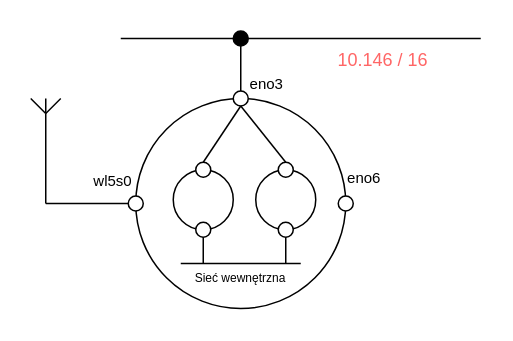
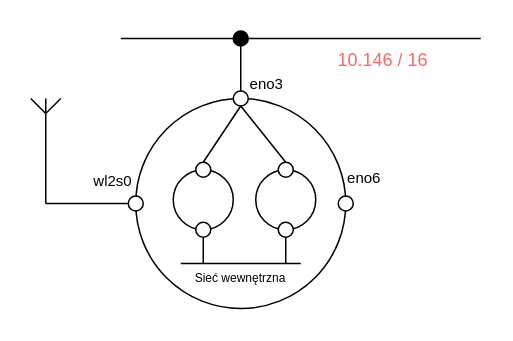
node "wl5s0": label "wl5s0" -> "wl2s0"
